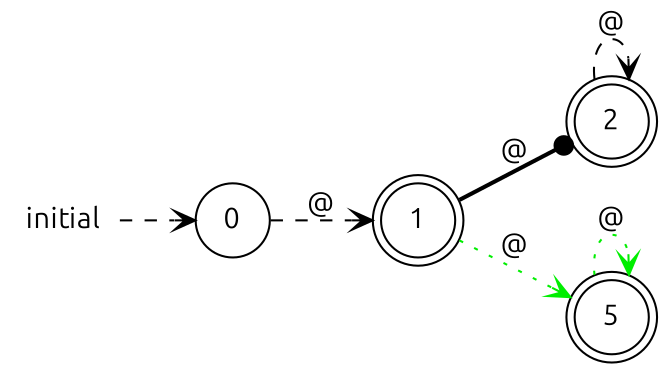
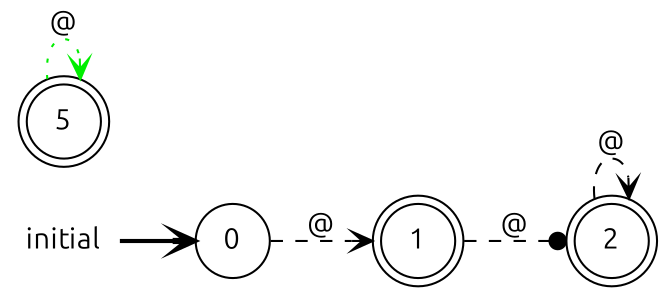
edge "1" -> "2": style bold -> dashed
edge "initial" -> "0": style dashed -> bold
edge "1" -> "5": removed, label "@"
